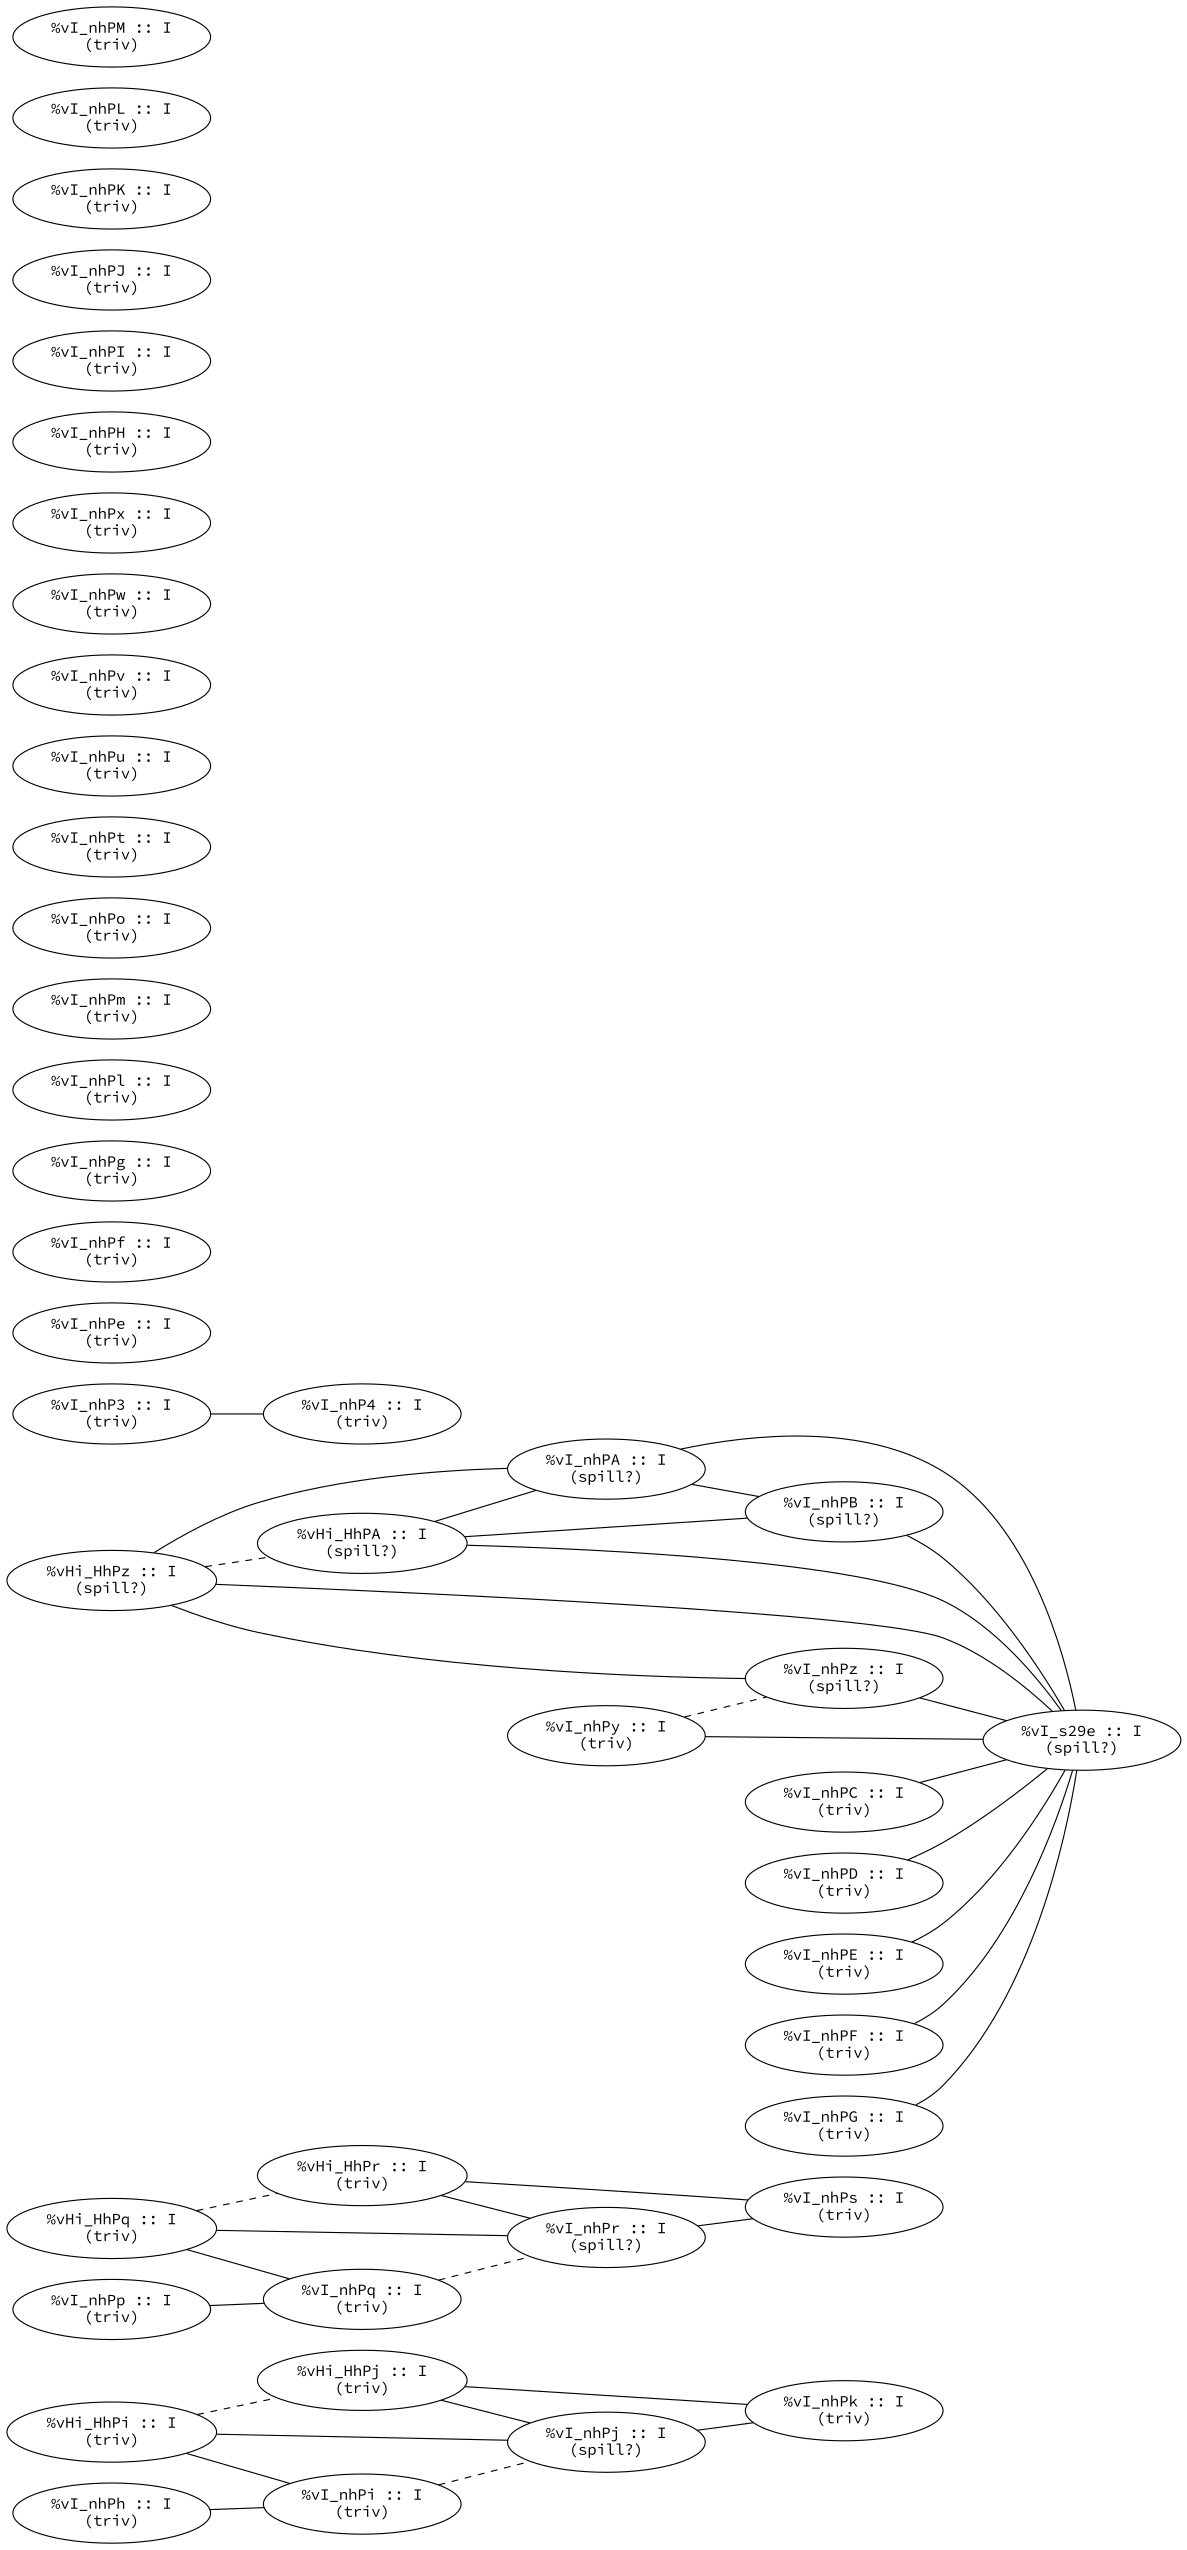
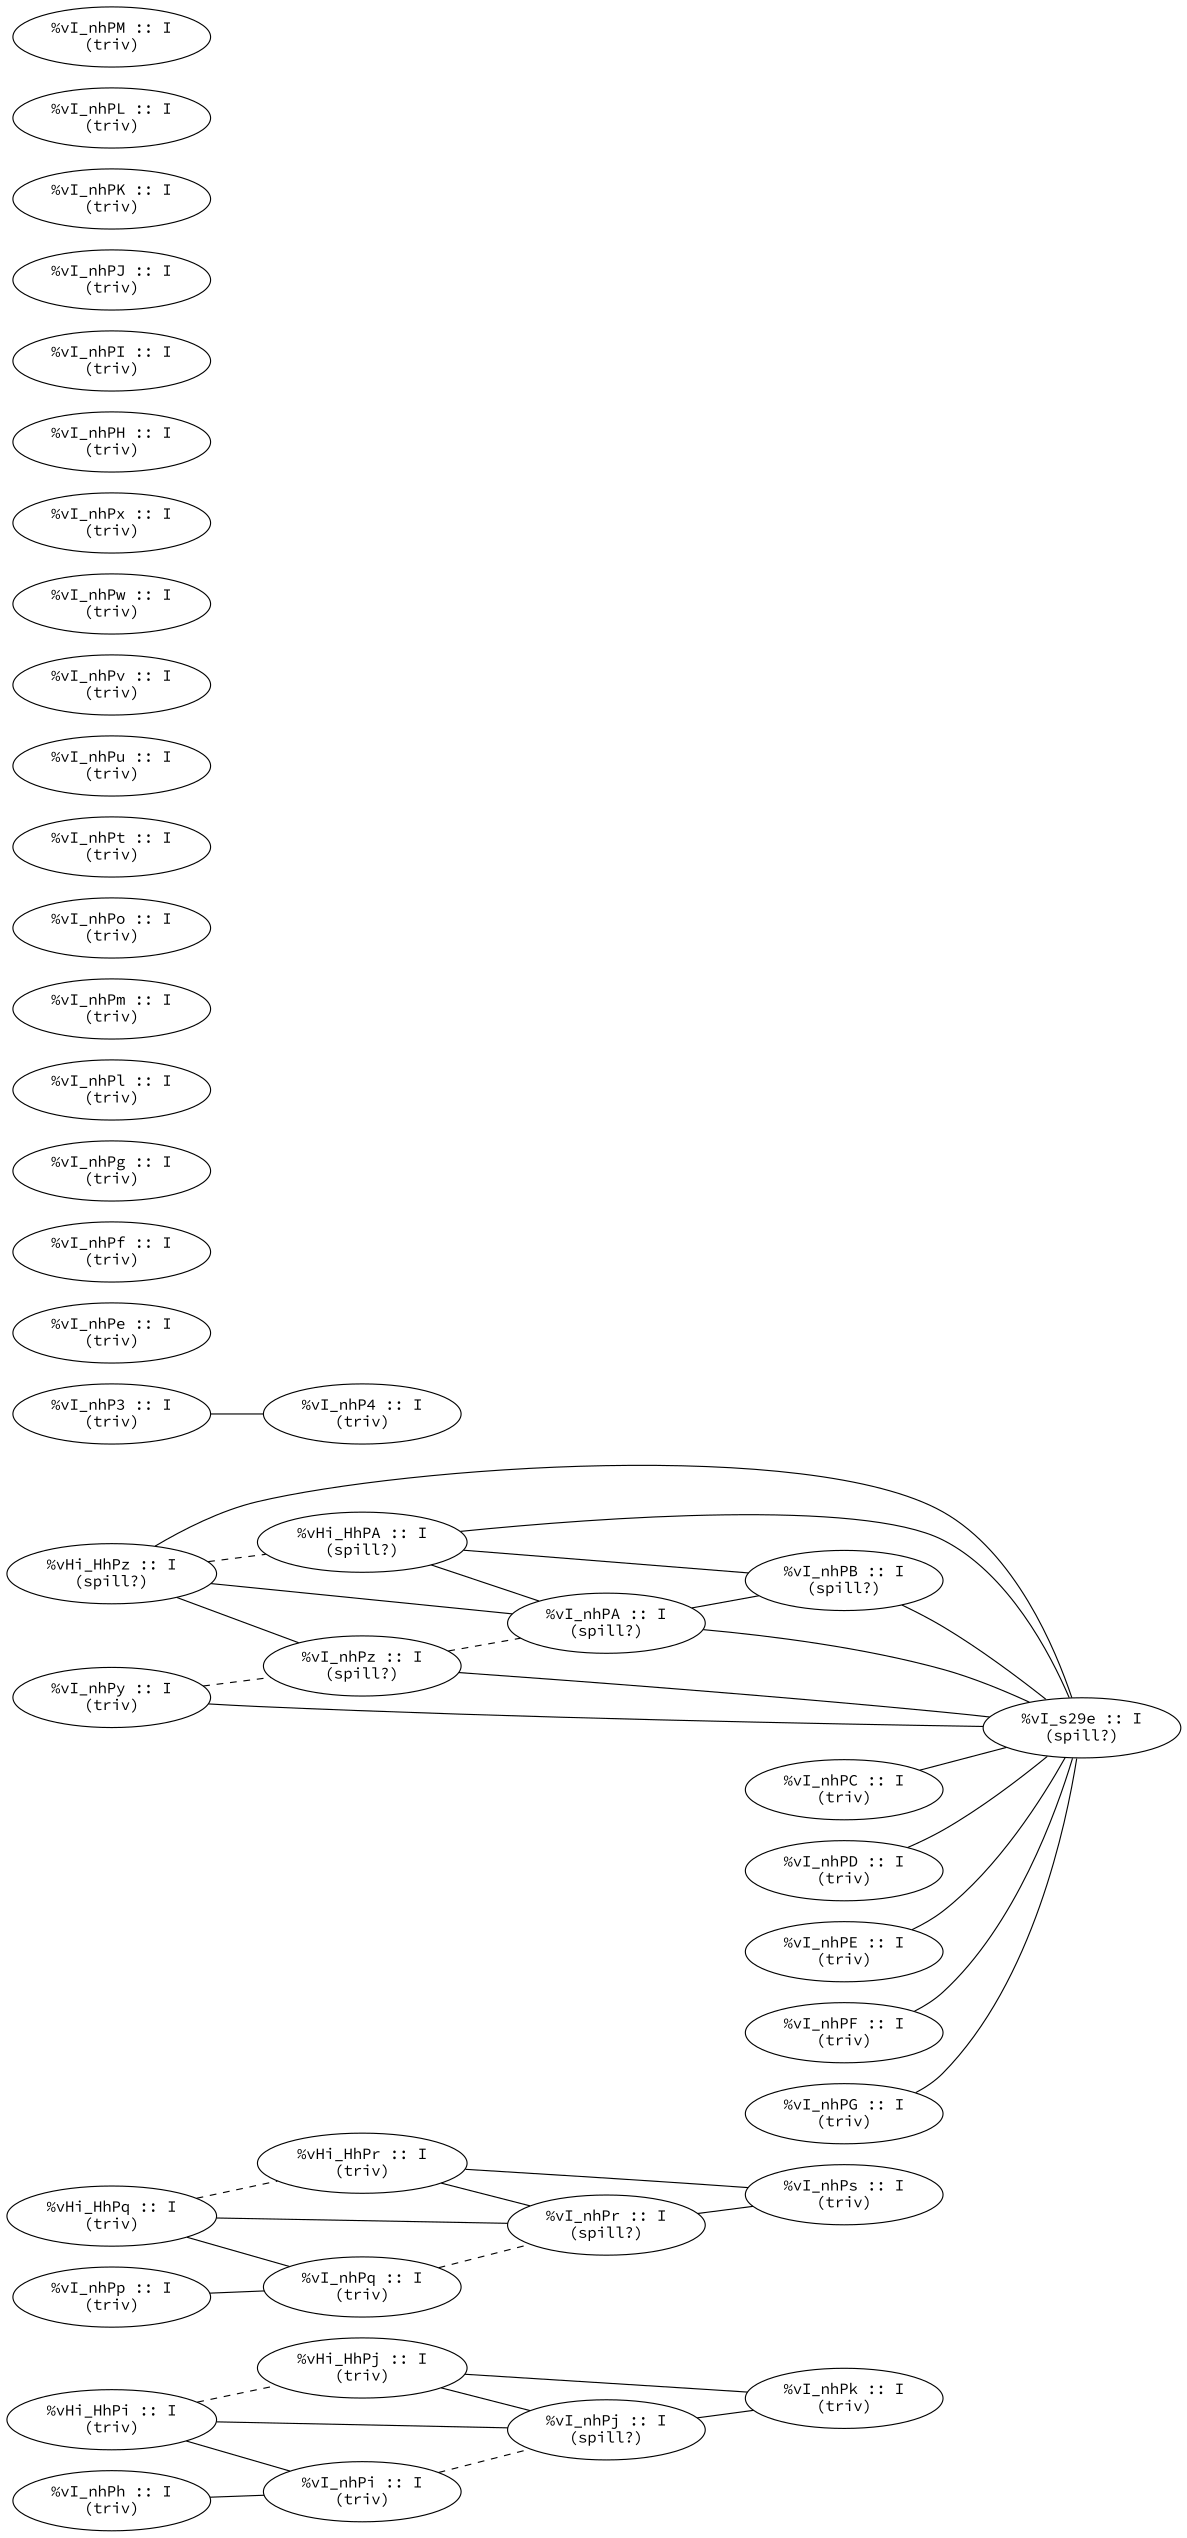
edge "%vI_nhPA :: I (spill?)" -- "%vI_nhPz :: I (spill?)": added
